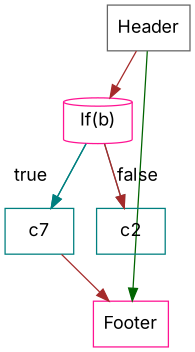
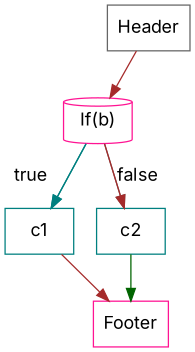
edge "Header" -> "Footer": now "c2" -> "Footer"
node "c7": label "c7" -> "c1"
